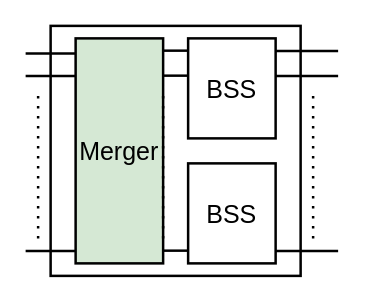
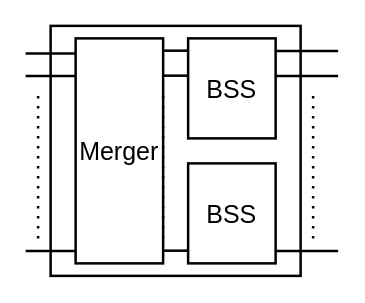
node "Merger": fillcolor #d5e8d4 -> #ffffff
